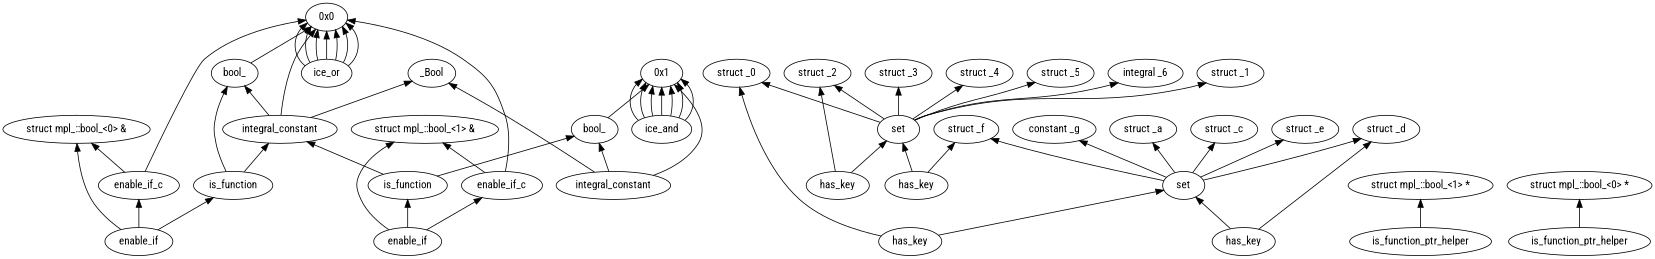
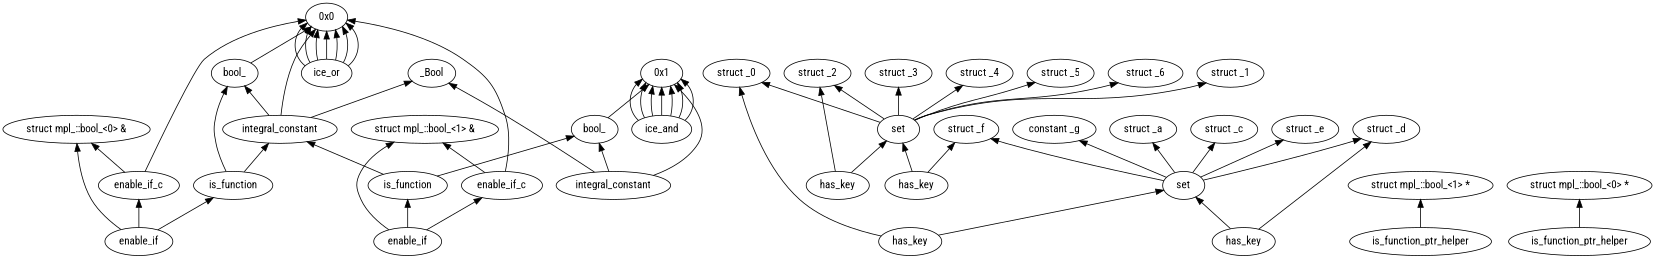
node "integral _6": label "integral _6" -> "struct _6"
